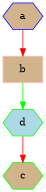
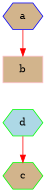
edge "b" -> "d": removed
